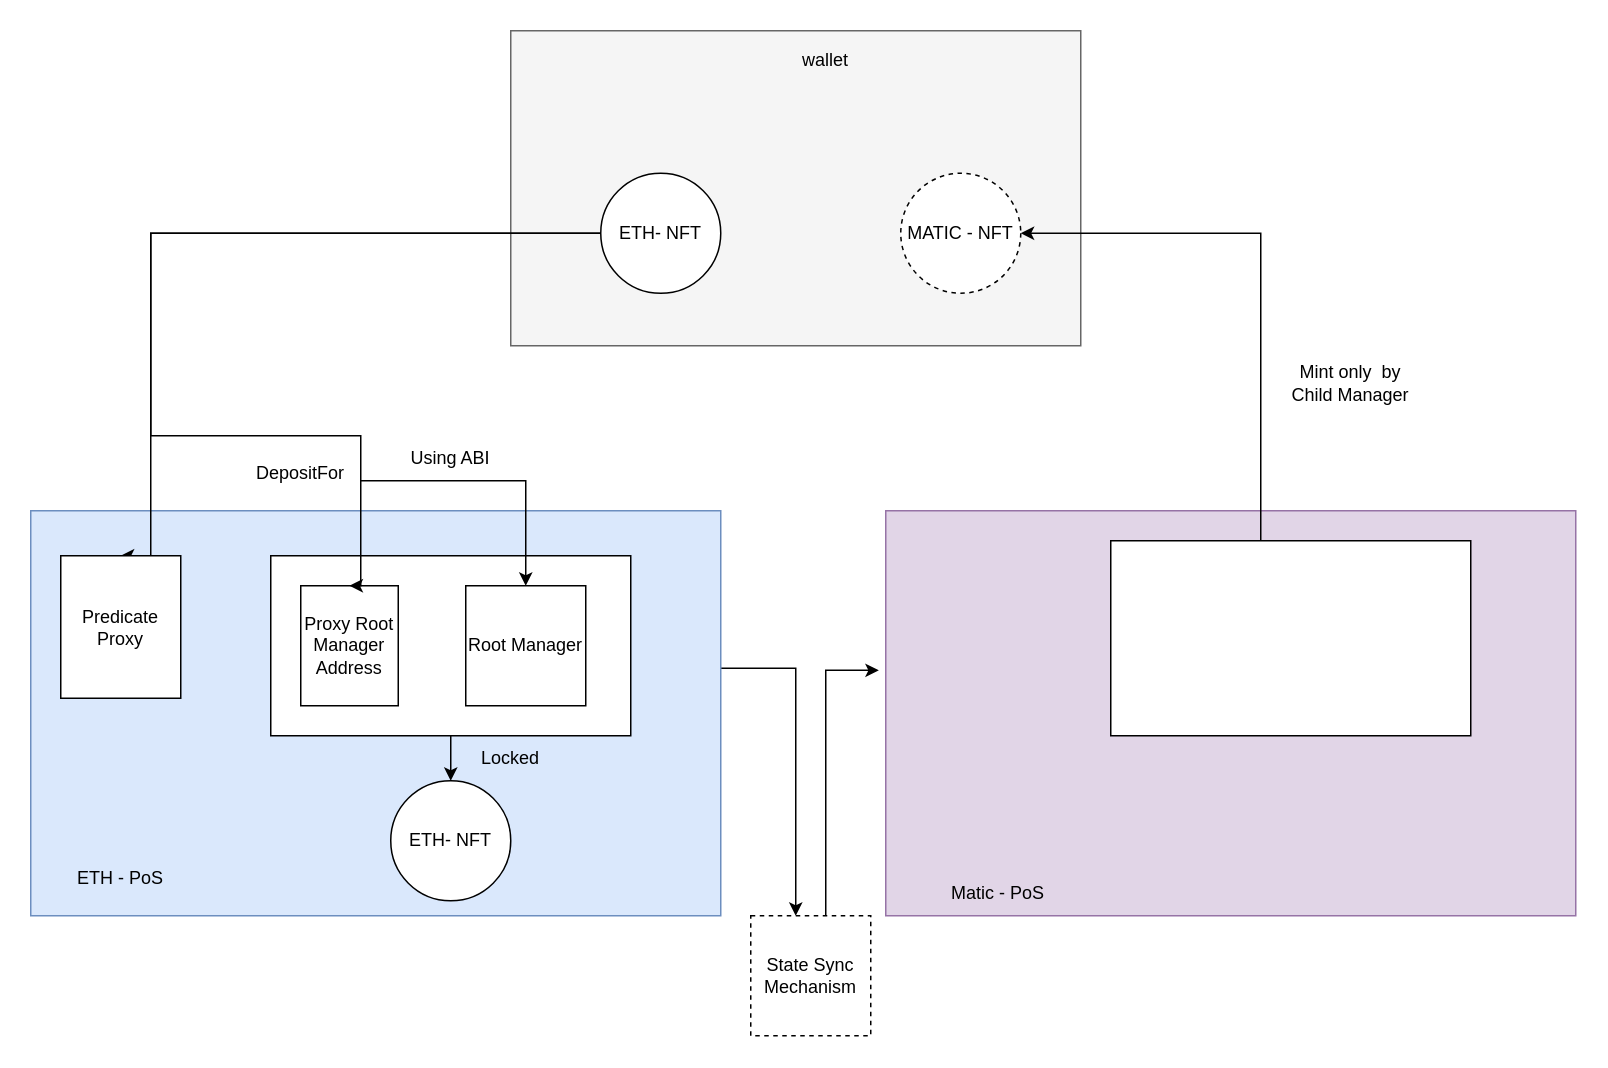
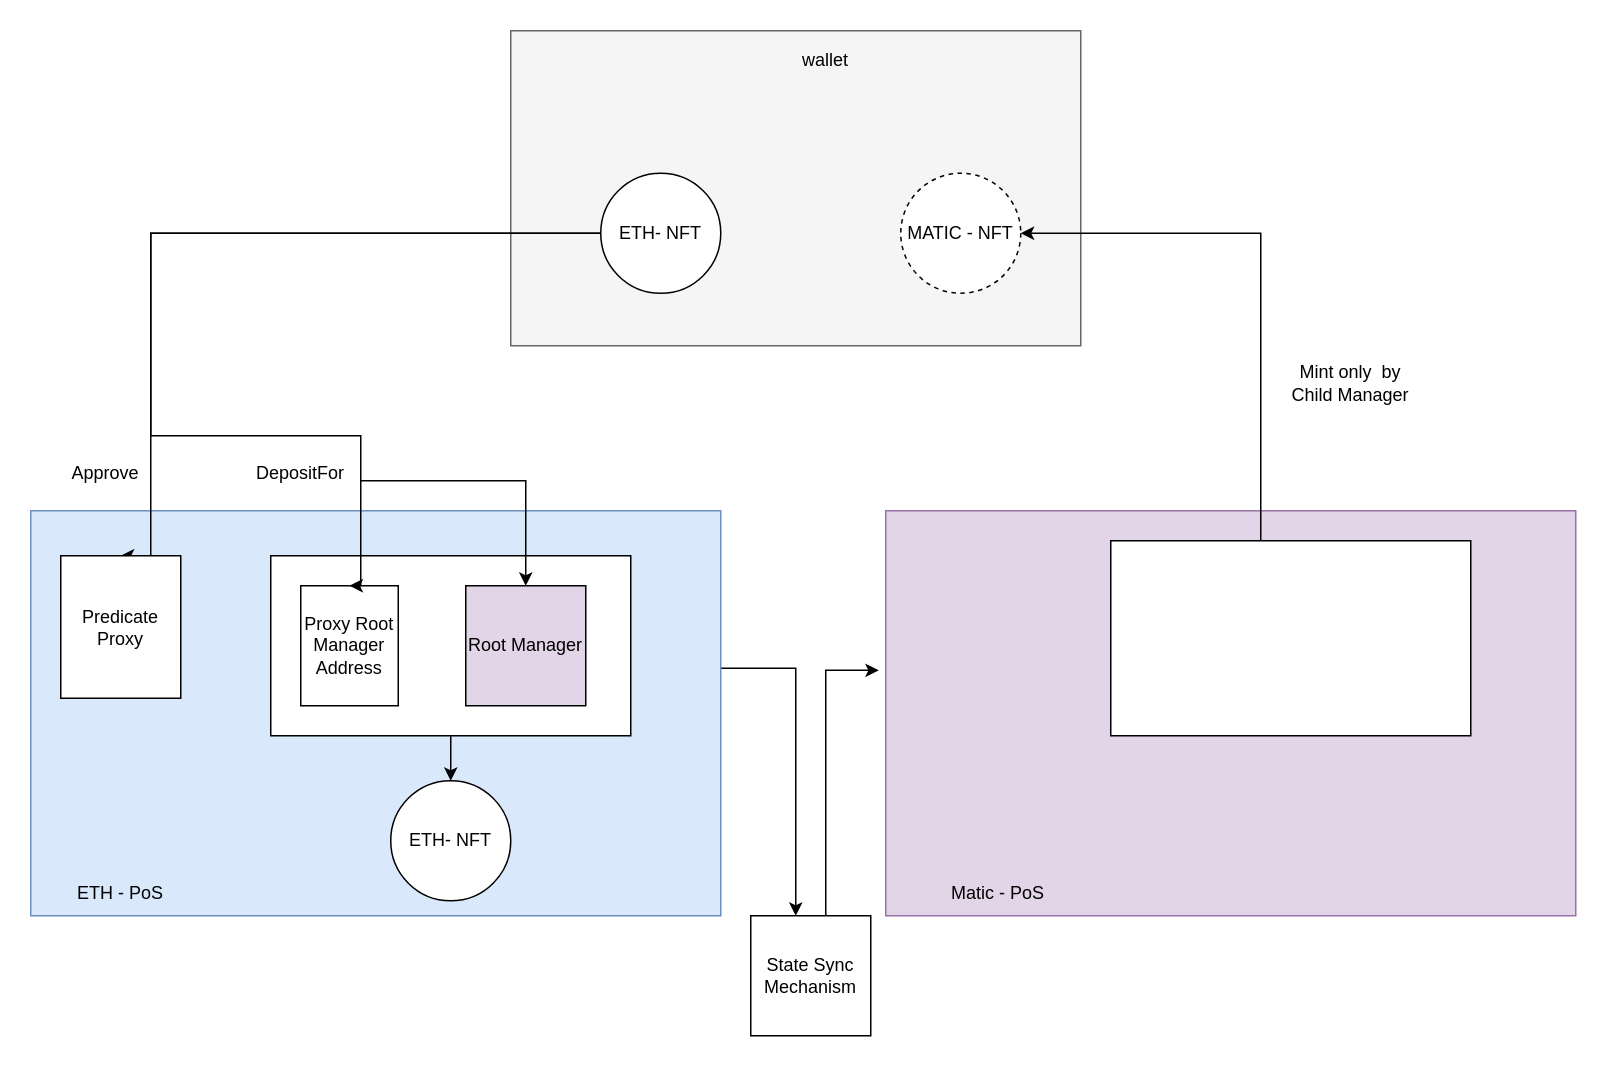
node "Using ABI": removed
node "Approve": added
node "Root Manager": fillcolor #ffffff -> #e1d5e7
node "Locked": removed
node "ETH - PoS": moved (121, 878) -> (121, 893)
node "State Sync Mechanism": style dashed -> solid
